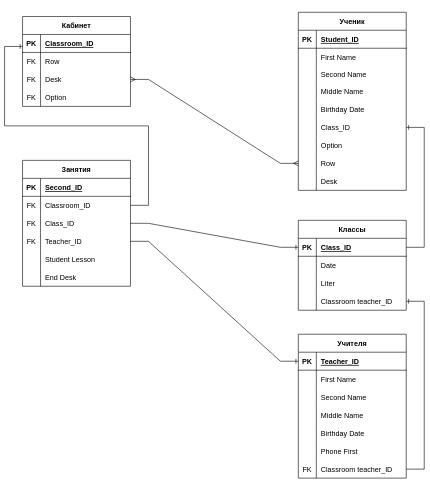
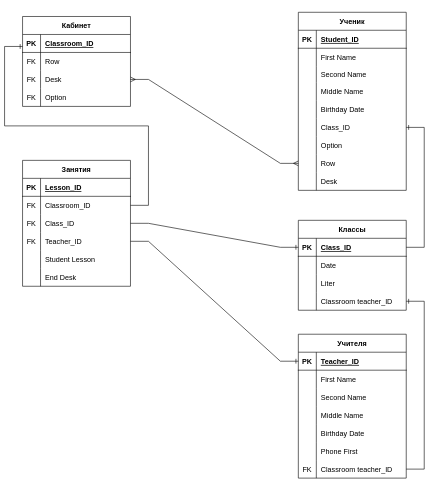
node "Second_ID": label "Second_ID" -> "Lesson_ID"
